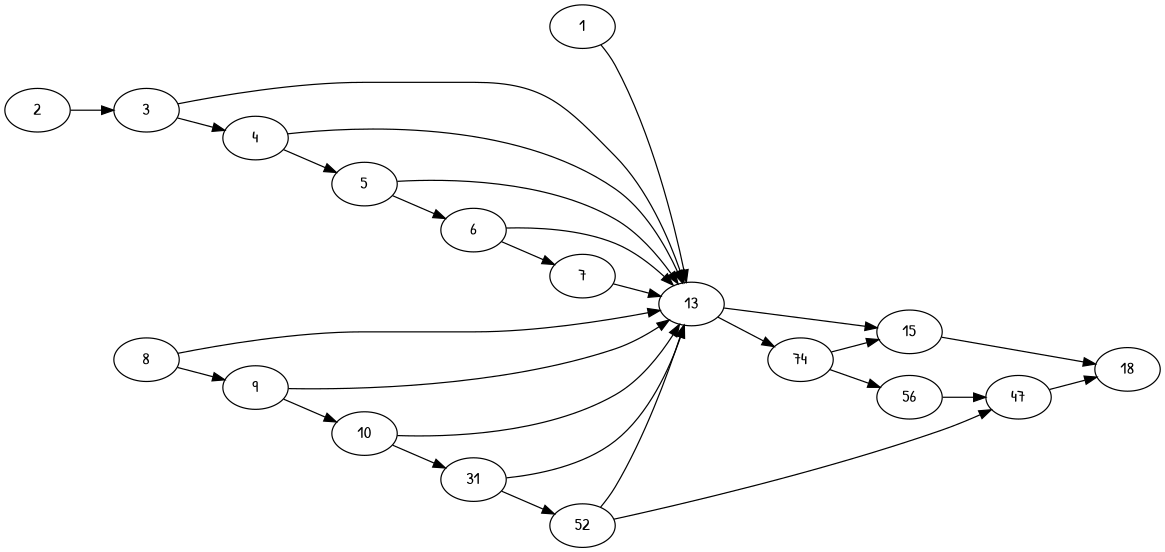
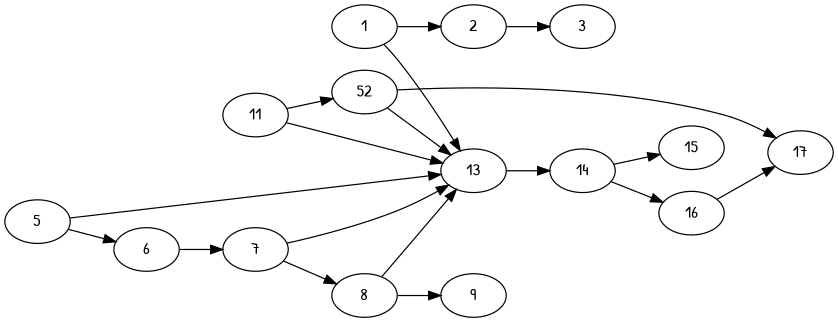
edge "1" -> "2": added
edge "3" -> "13": removed
node "4": removed
edge "6" -> "13": removed
edge "7" -> "8": added
edge "13" -> "15": removed
node "74": label "74" -> "14"
node "18": removed
edge "9" -> "13": removed
node "56": label "56" -> "16"
node "47": label "47" -> "17"
node "10": removed
node "31": label "31" -> "11"
